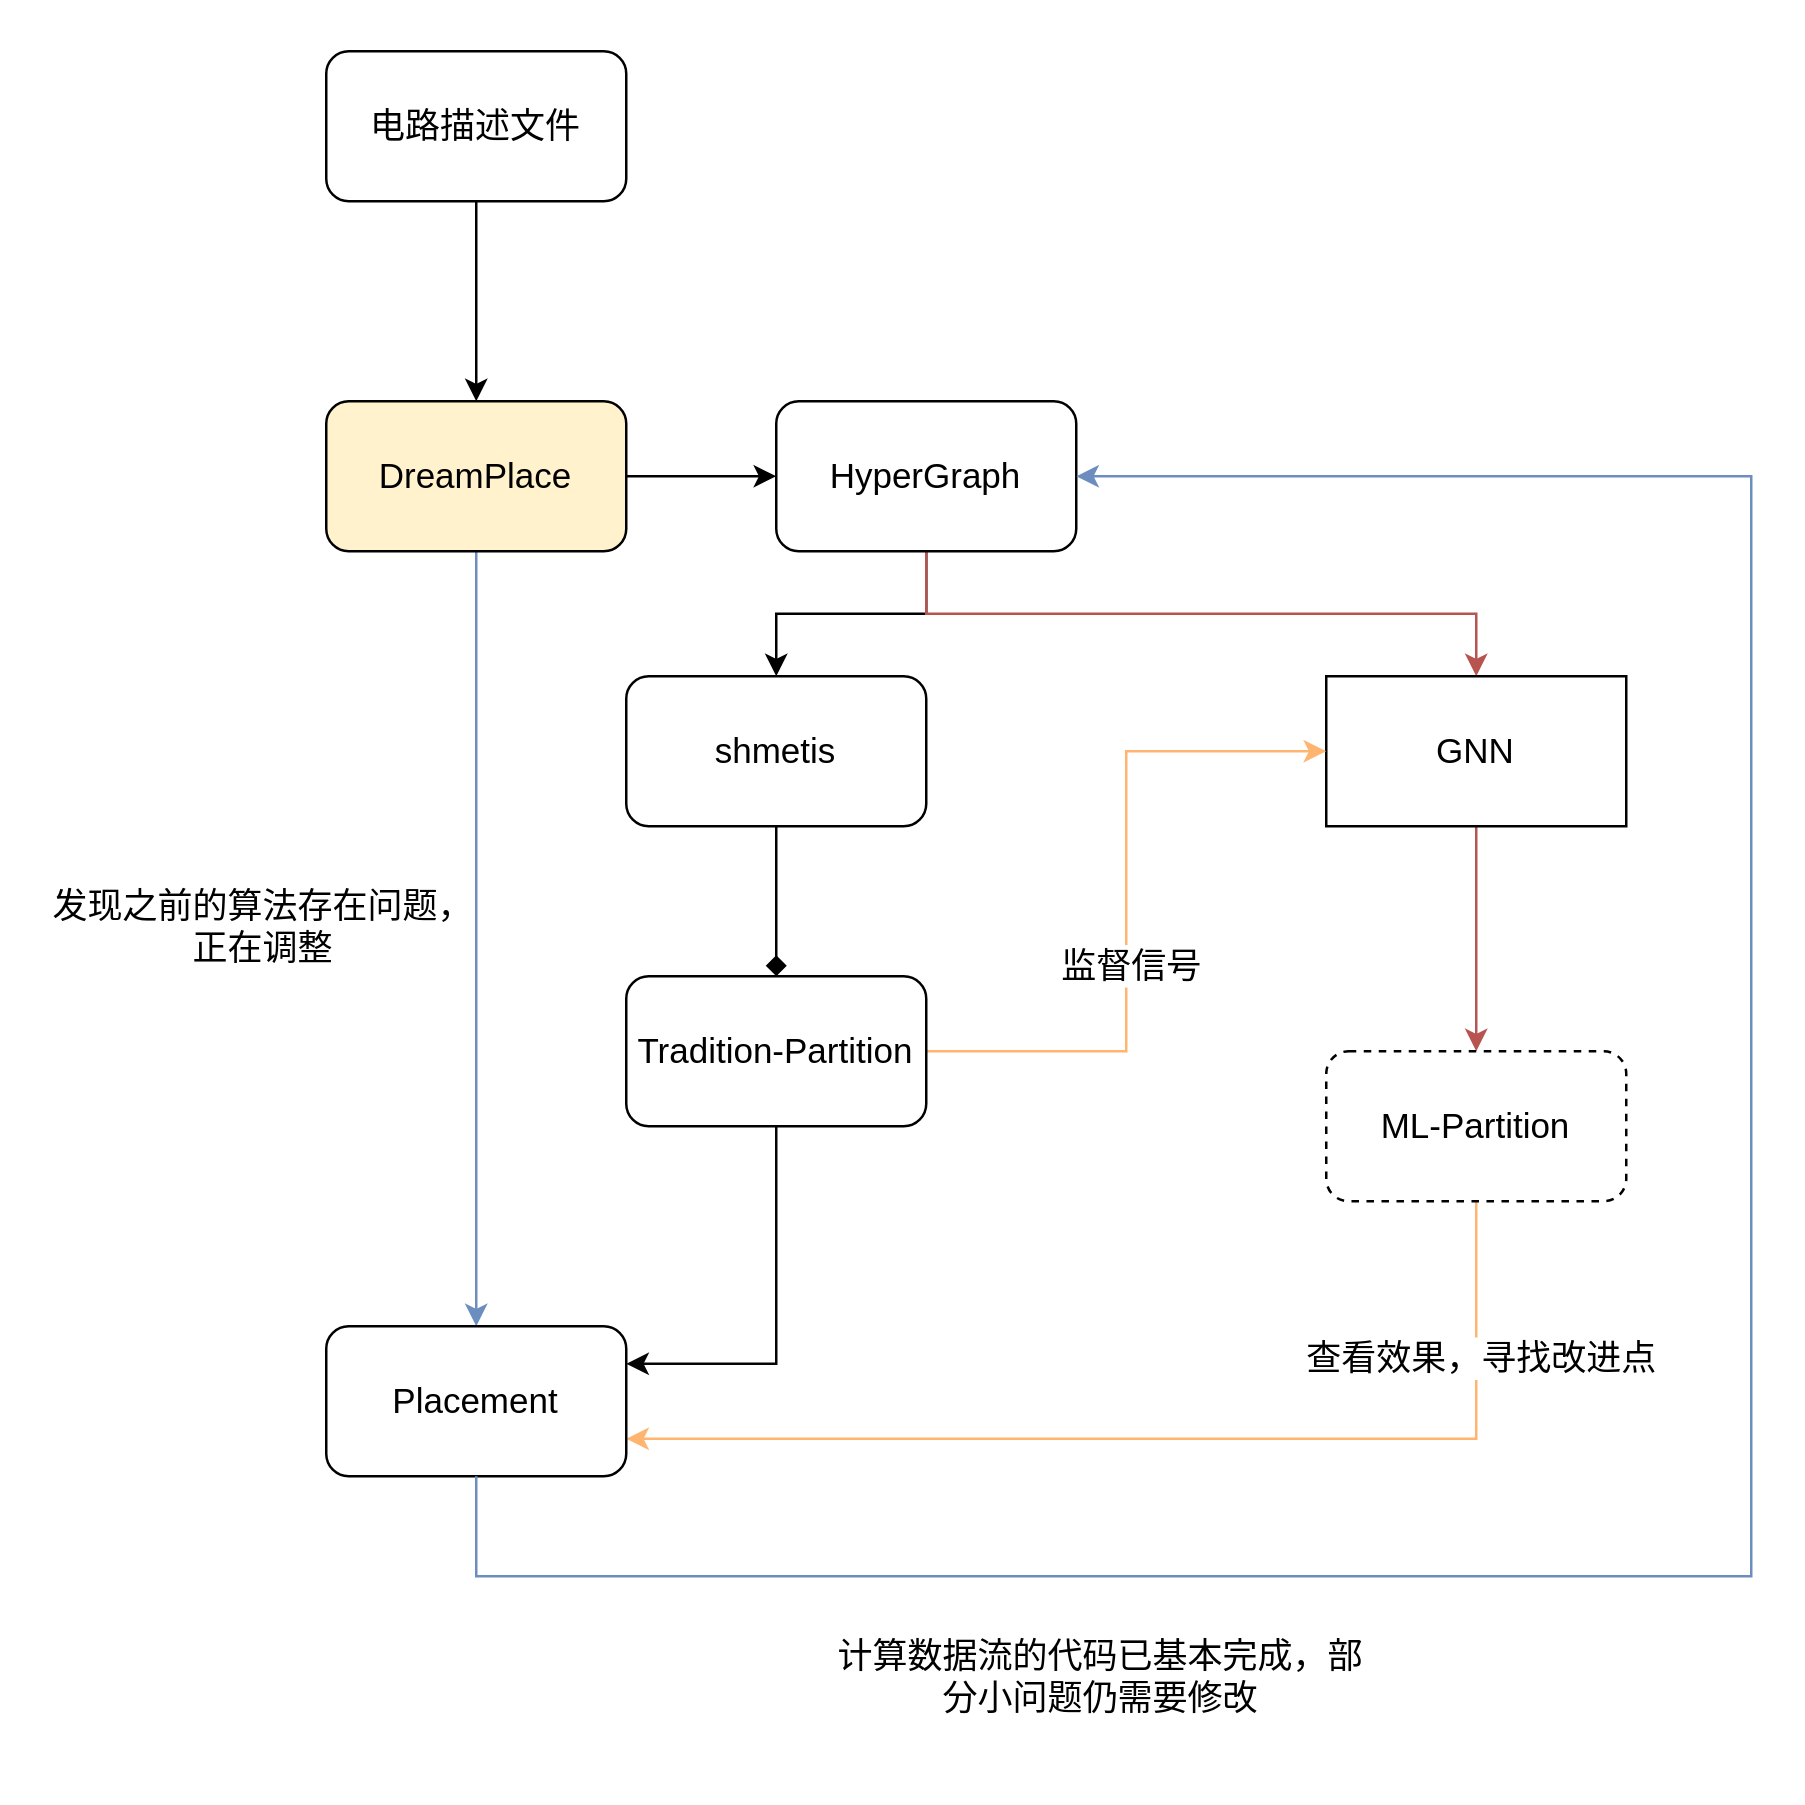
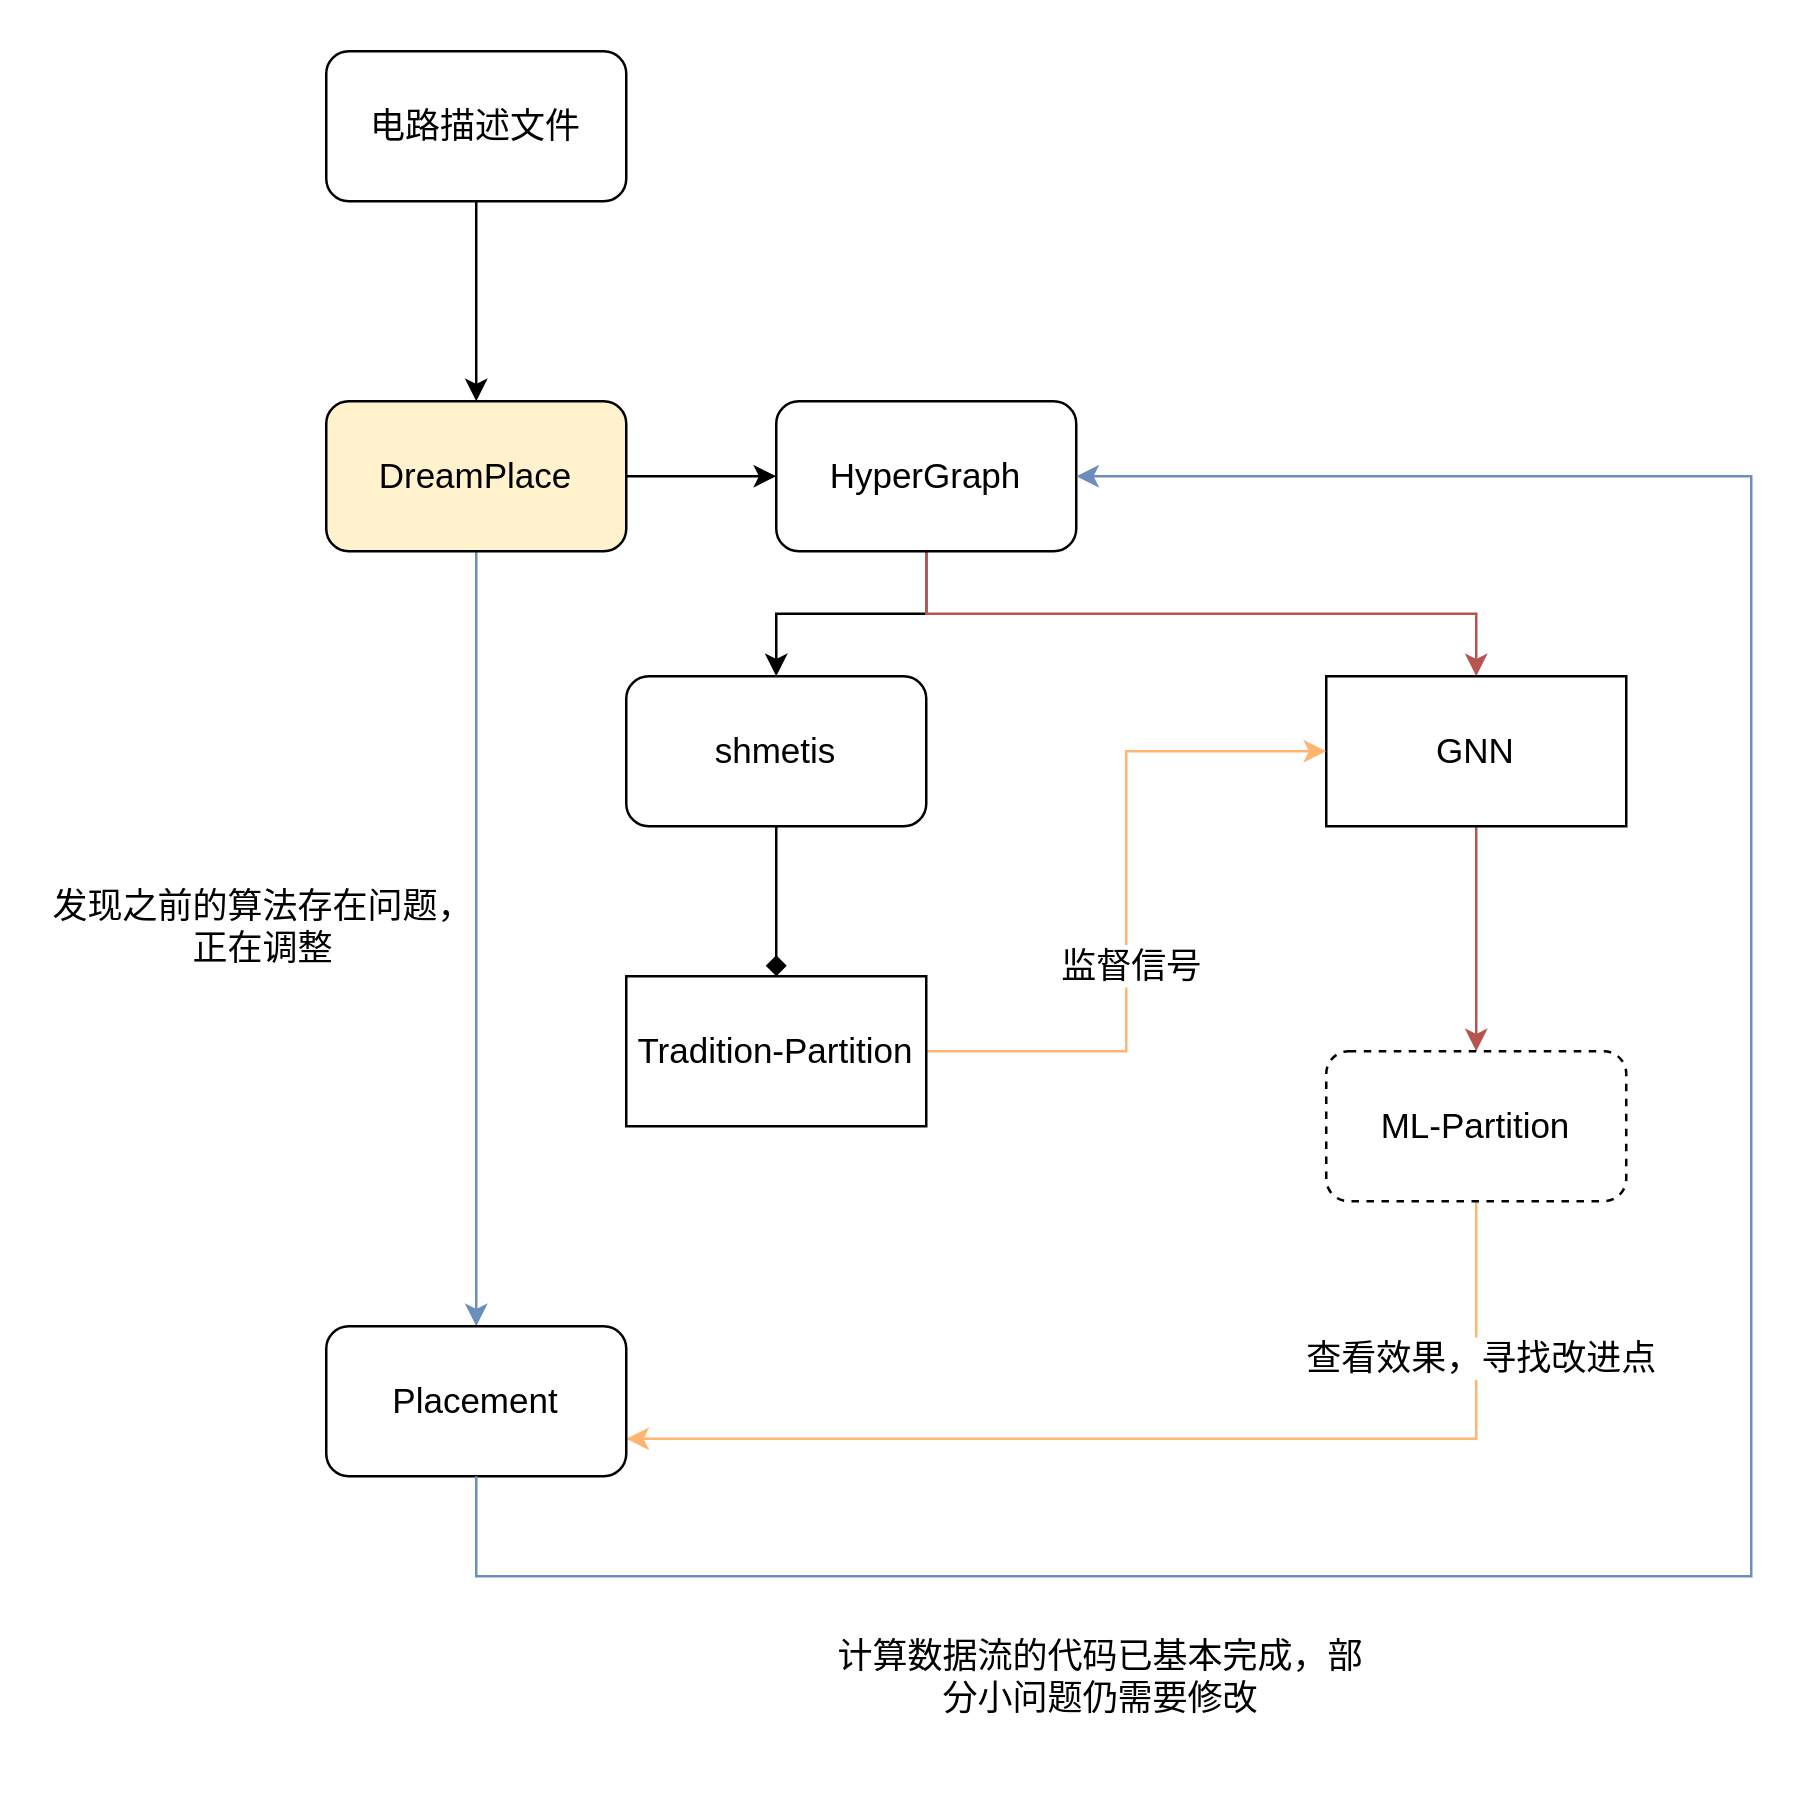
node "Tradition-Partition": shape rounded rectangle -> rectangle
edge "Tradition-Partition" -> "Placement": removed
